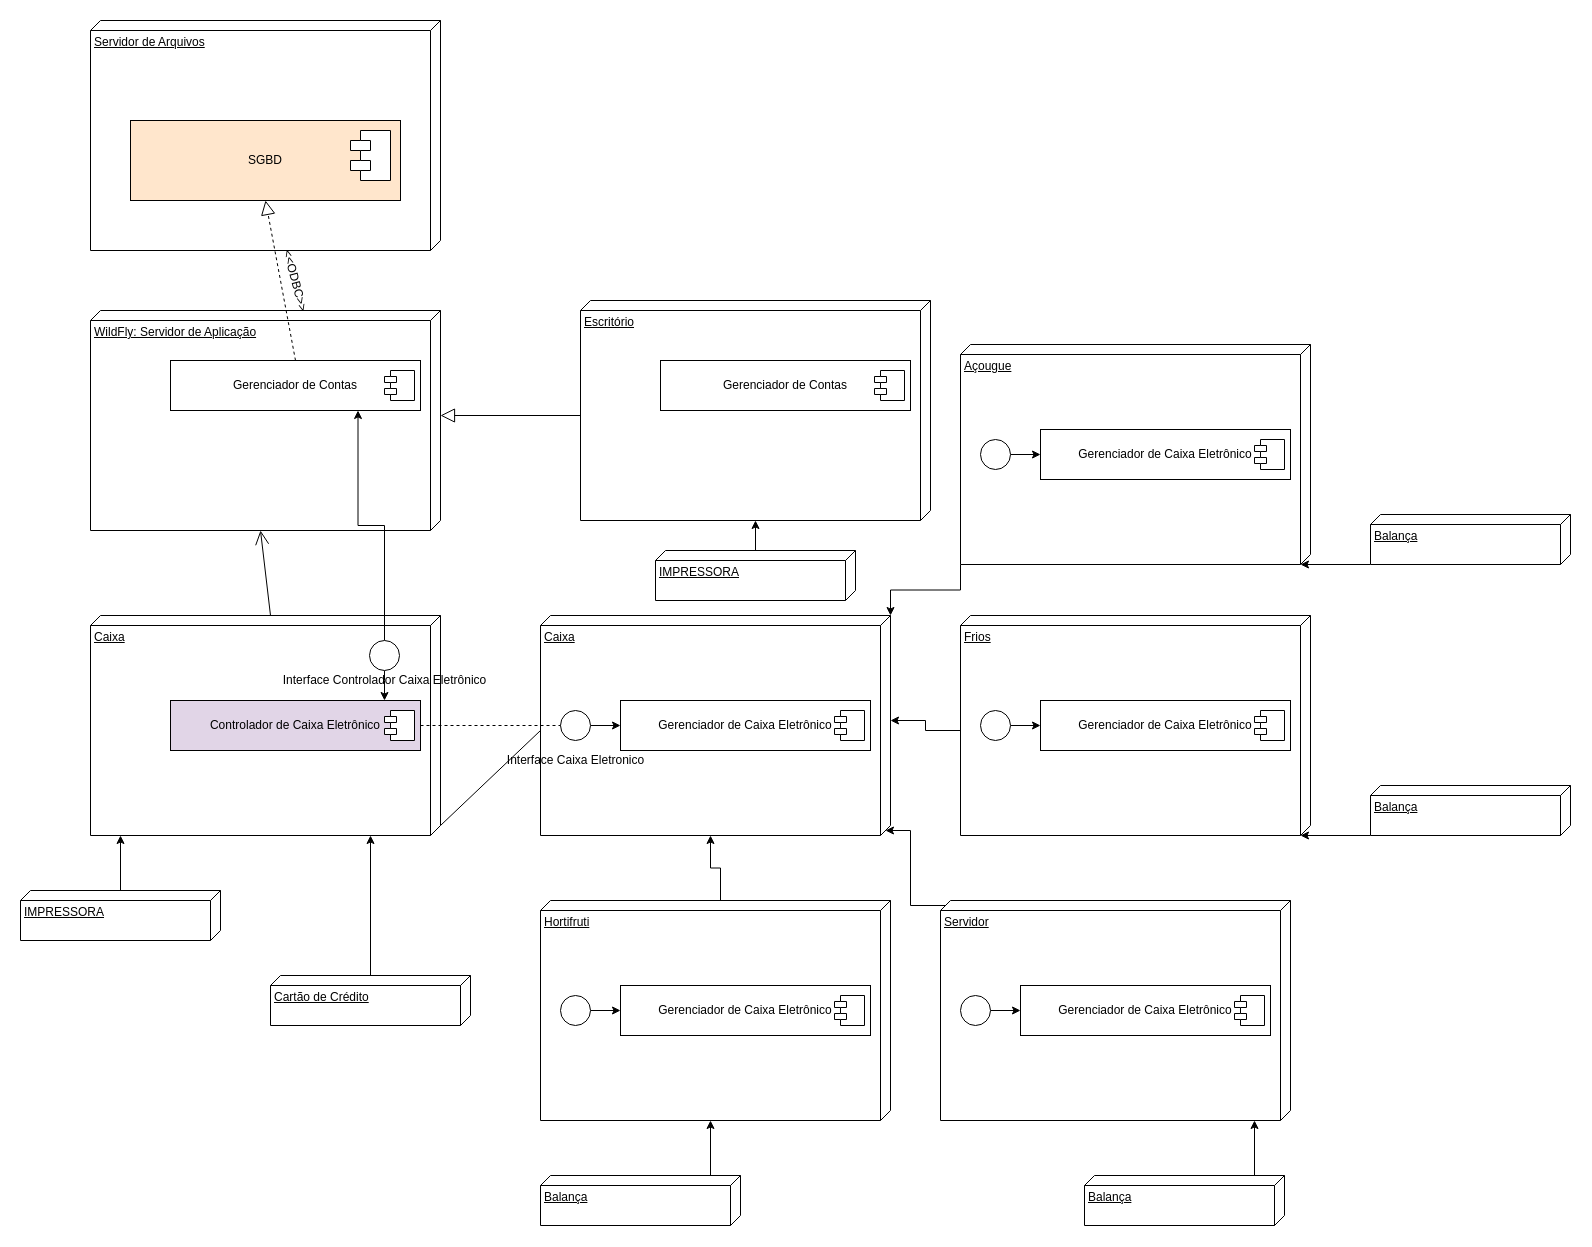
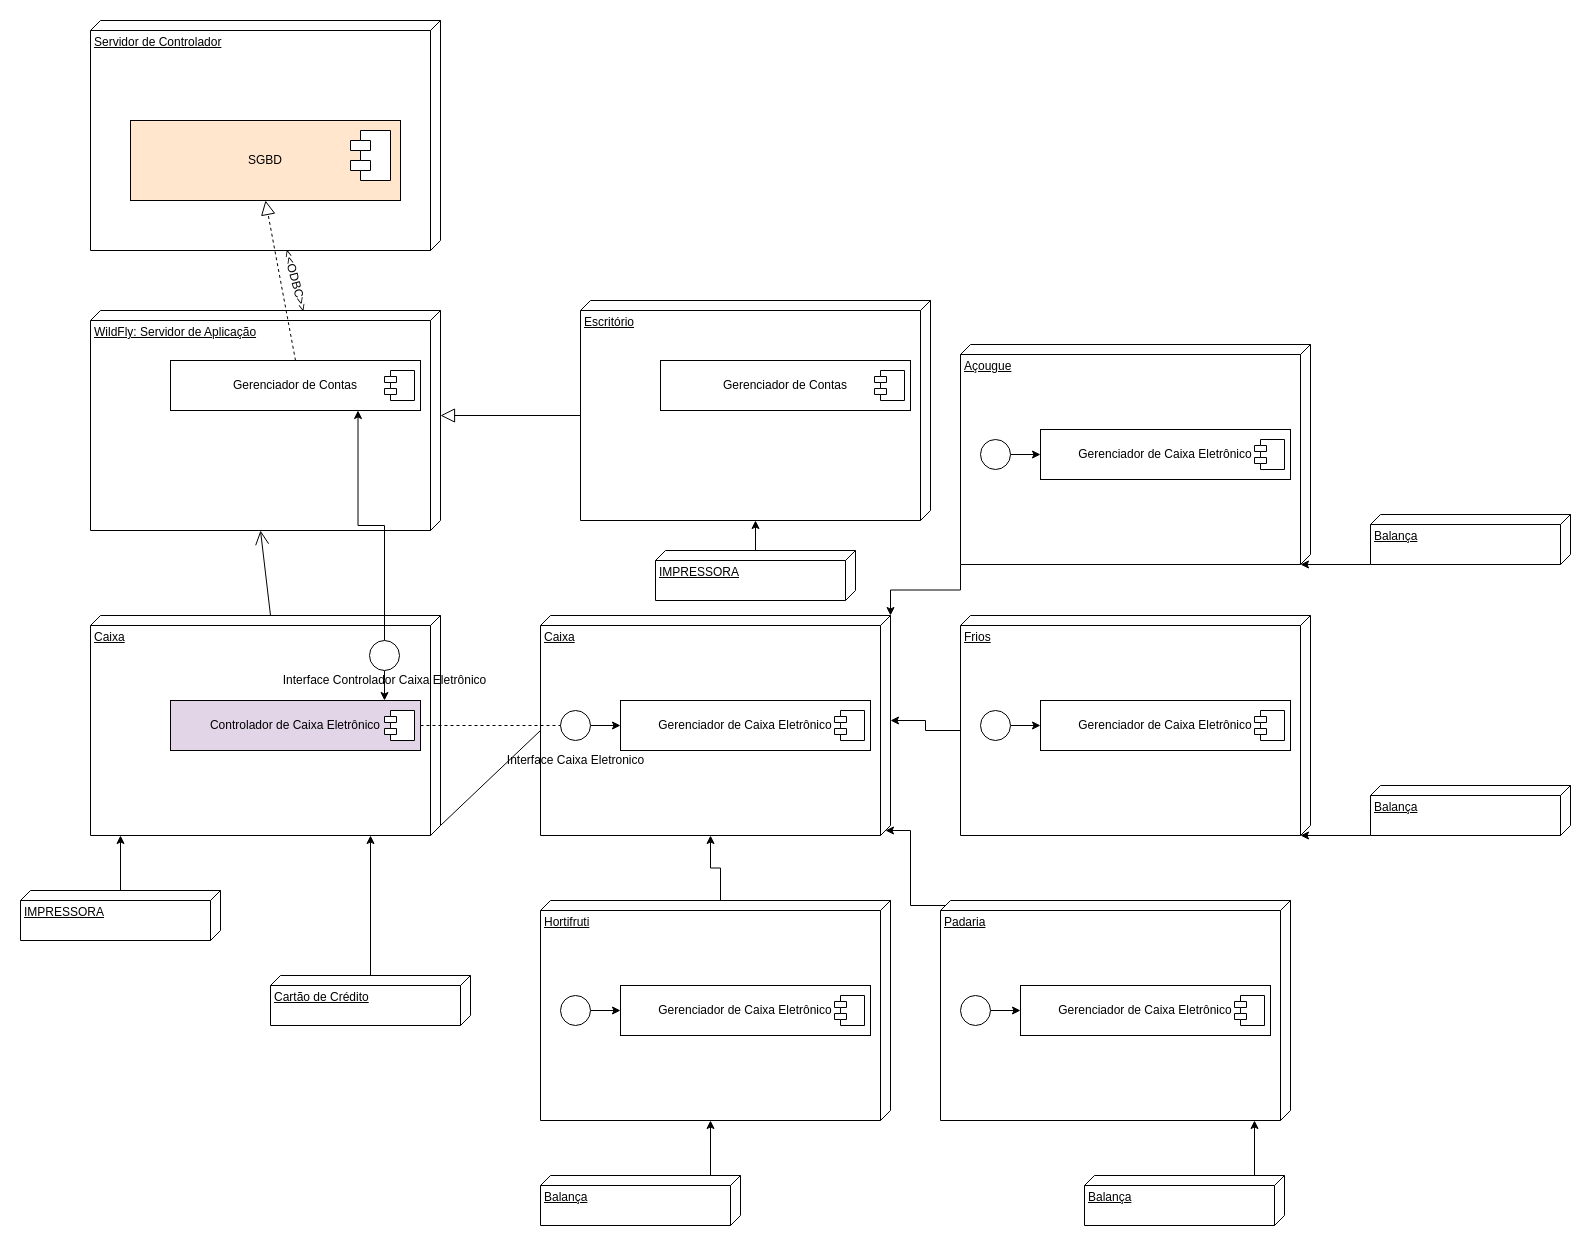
node "Servidor de Arquivos": label "Servidor de Arquivos" -> "Servidor de Controlador"
node "Servidor": label "Servidor" -> "Padaria"
